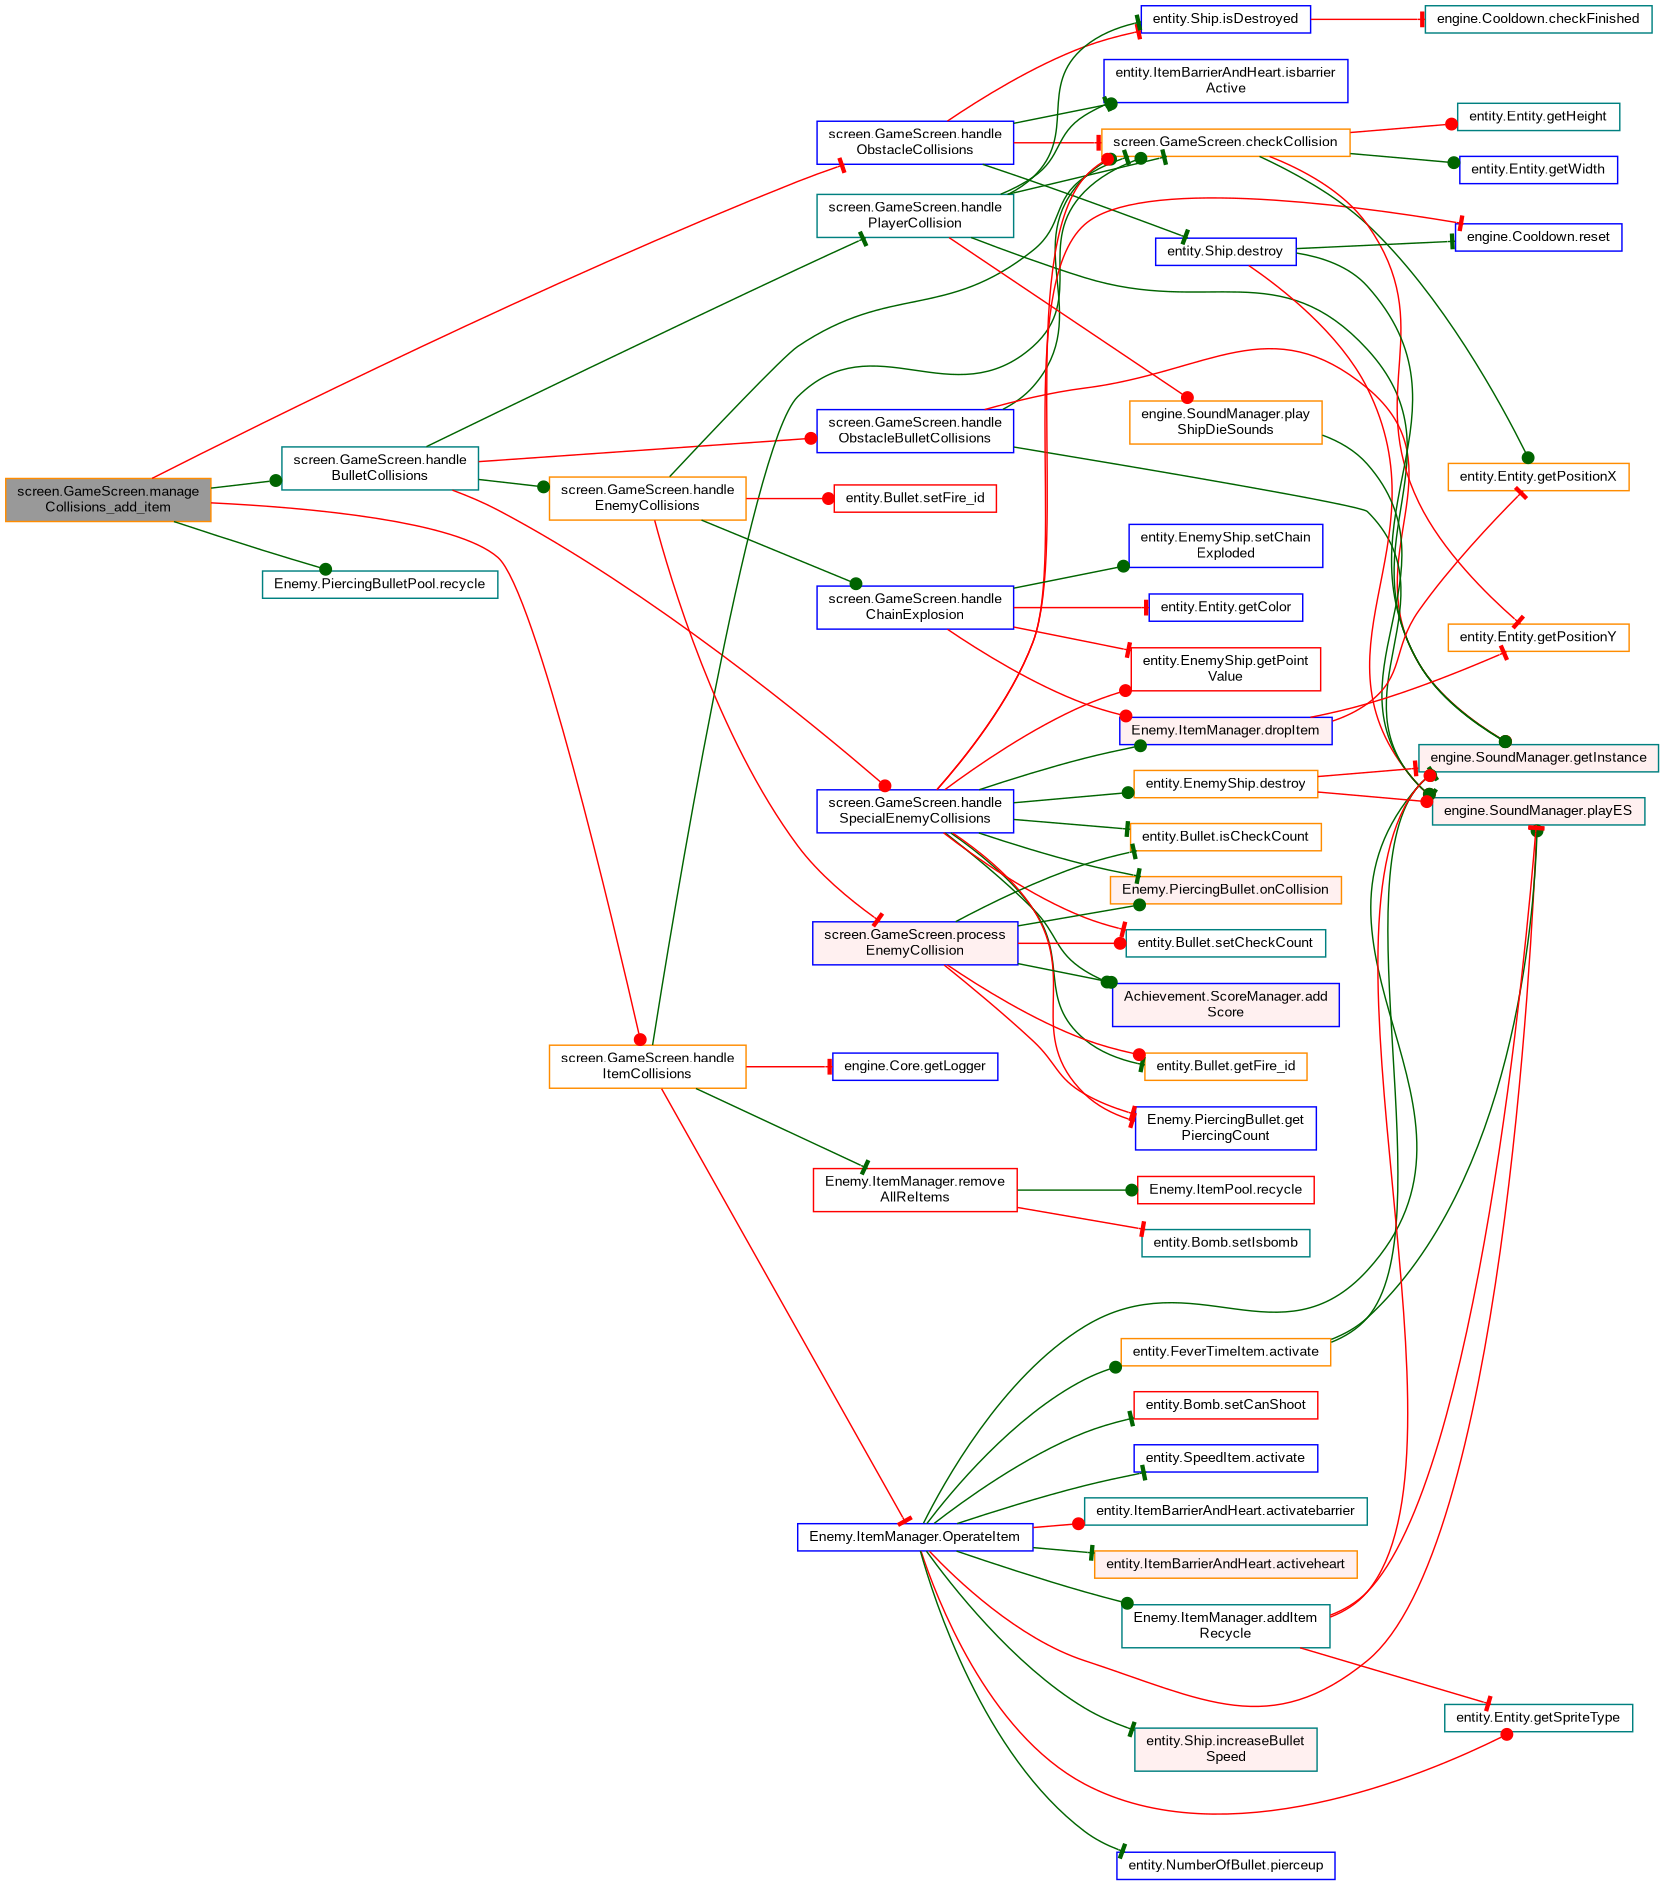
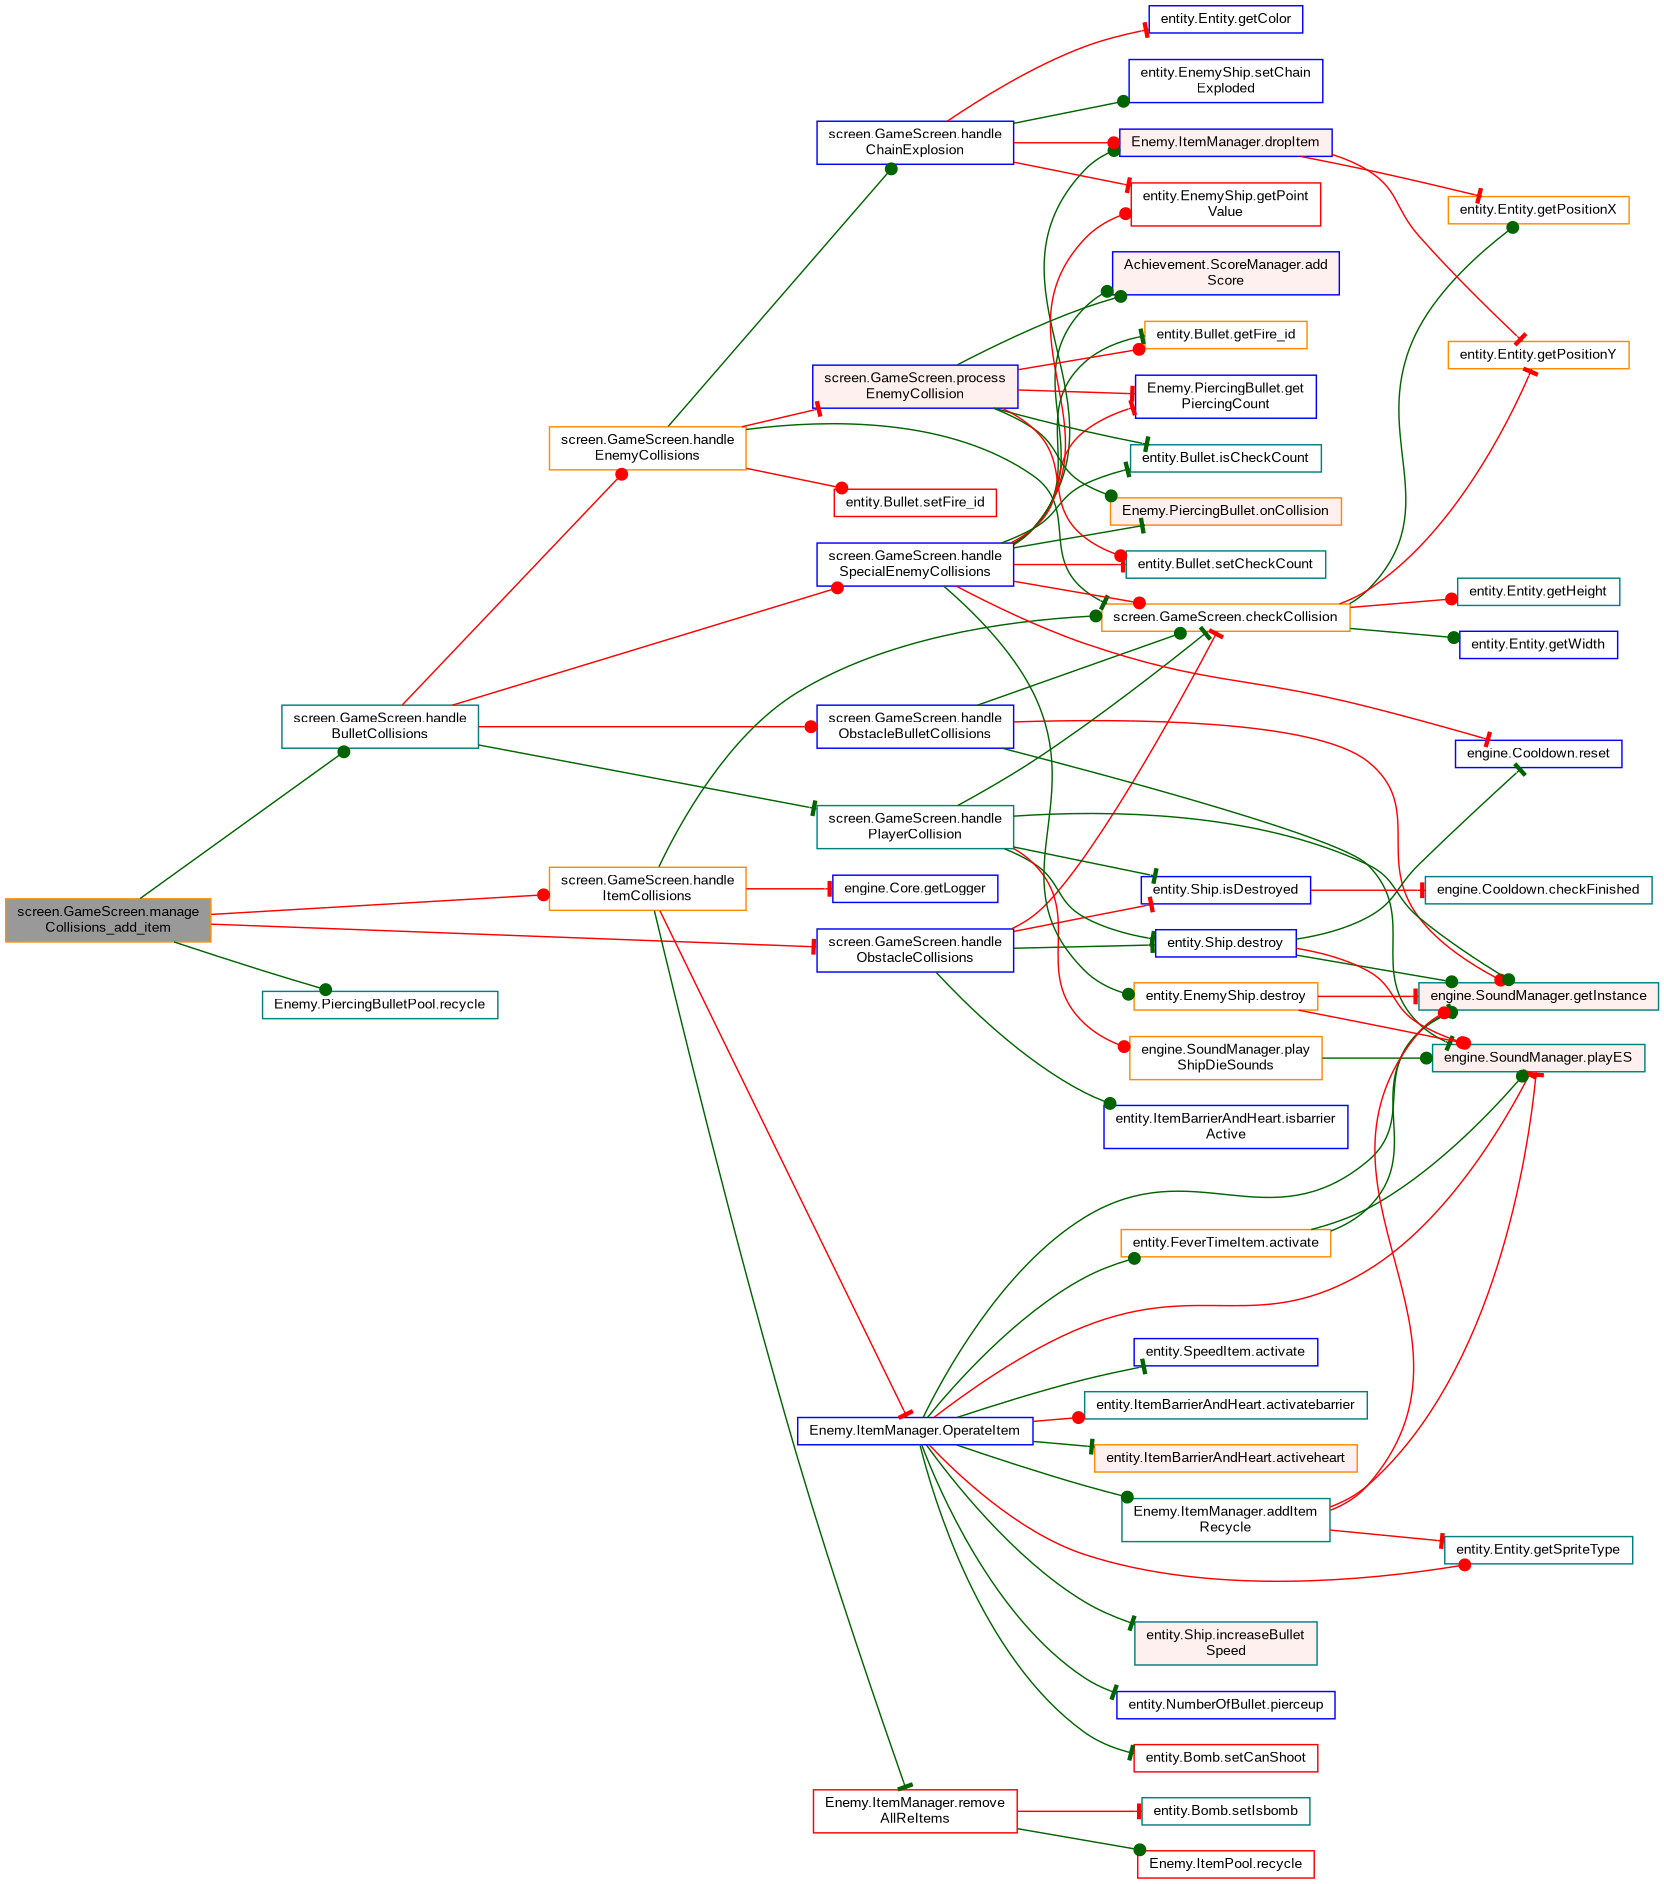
edge "screen.GameScreen.handle PlayerCollision" -> "entity.ItemBarrierAndHeart.isbarrier Active": now "screen.GameScreen.handle PlayerCollision" -> "entity.Ship.destroy"
edge "screen.GameScreen.handle BulletCollisions" -> "screen.GameScreen.handle EnemyCollisions": color darkgreen -> red
node "entity.Bullet.isCheckCount": color darkorange -> teal
